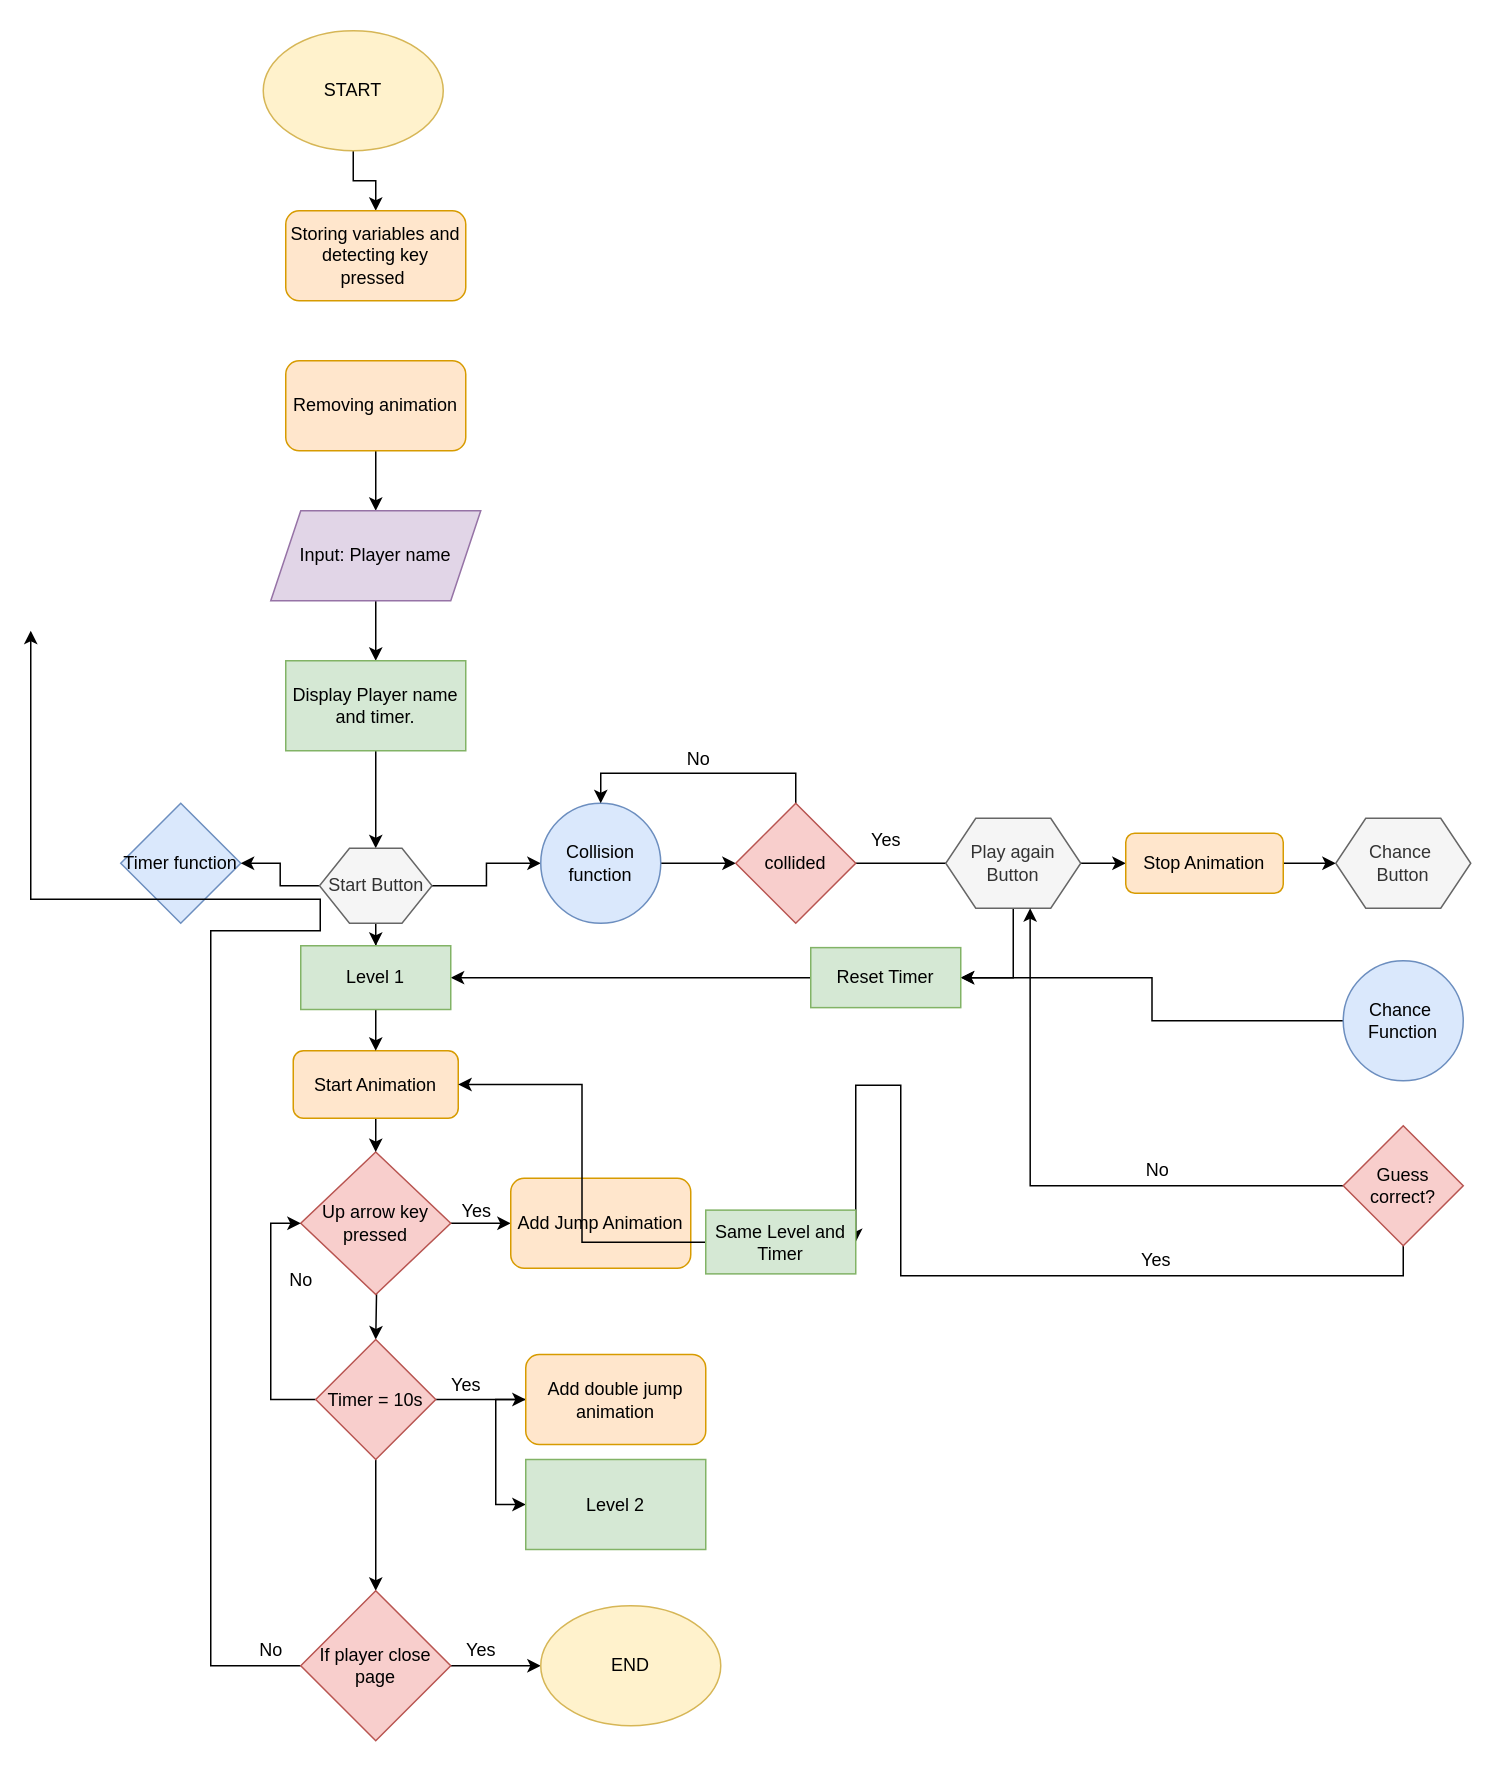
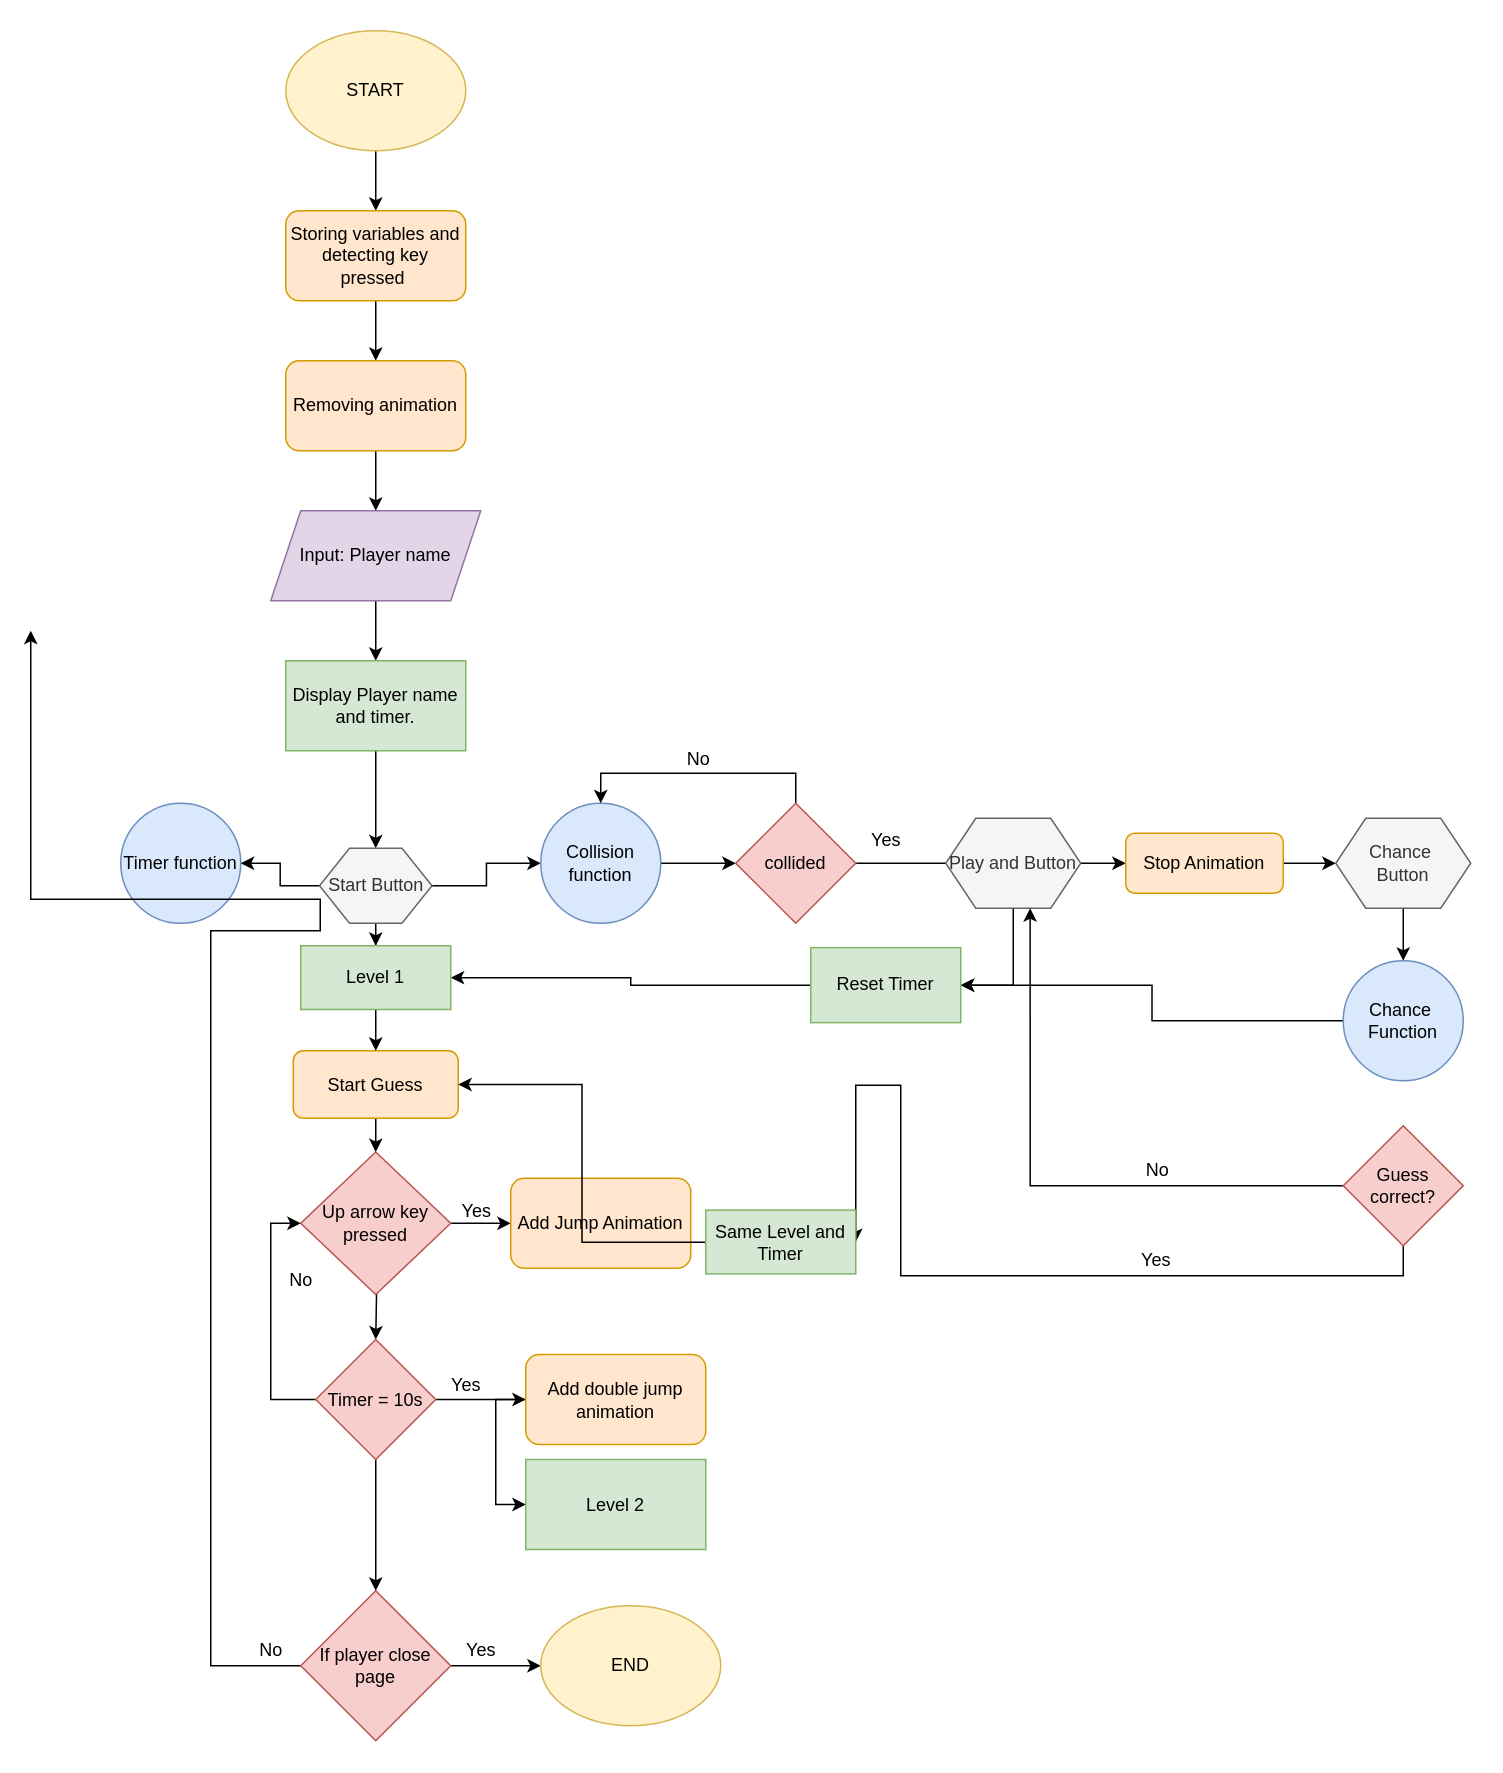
node "START": moved (353, 91) -> (376, 91)
edge "Storing variables and detecting key pressed" -> "Removing animation": added
node "Timer function": shape diamond -> ellipse
node "Play again Button": label "Play again Button" -> "Play and Button"
edge "Chance Button" -> "Chance Function": added
node "Reset Timer": size 150x60 -> 150x75
node "Start Animation": label "Start Animation" -> "Start Guess"
